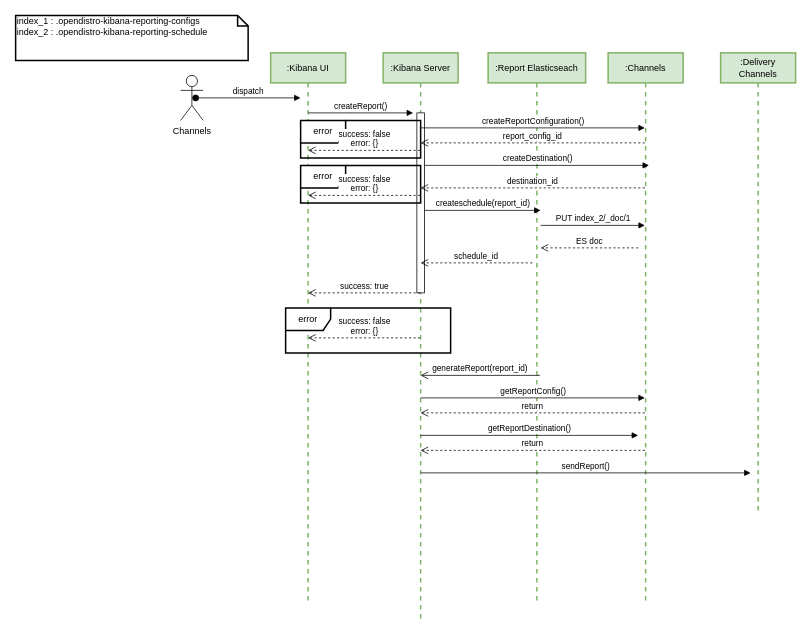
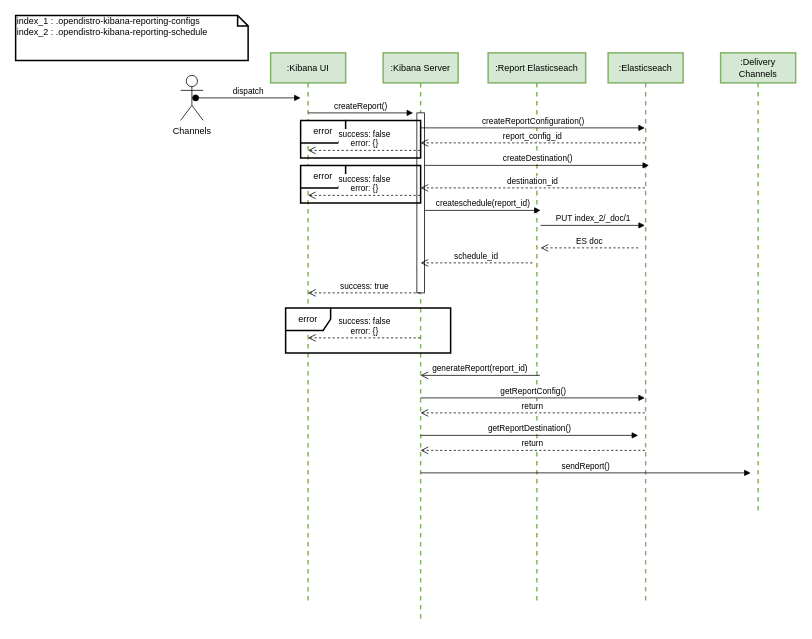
node ":Channels": label ":Channels" -> ":Elasticseach"
